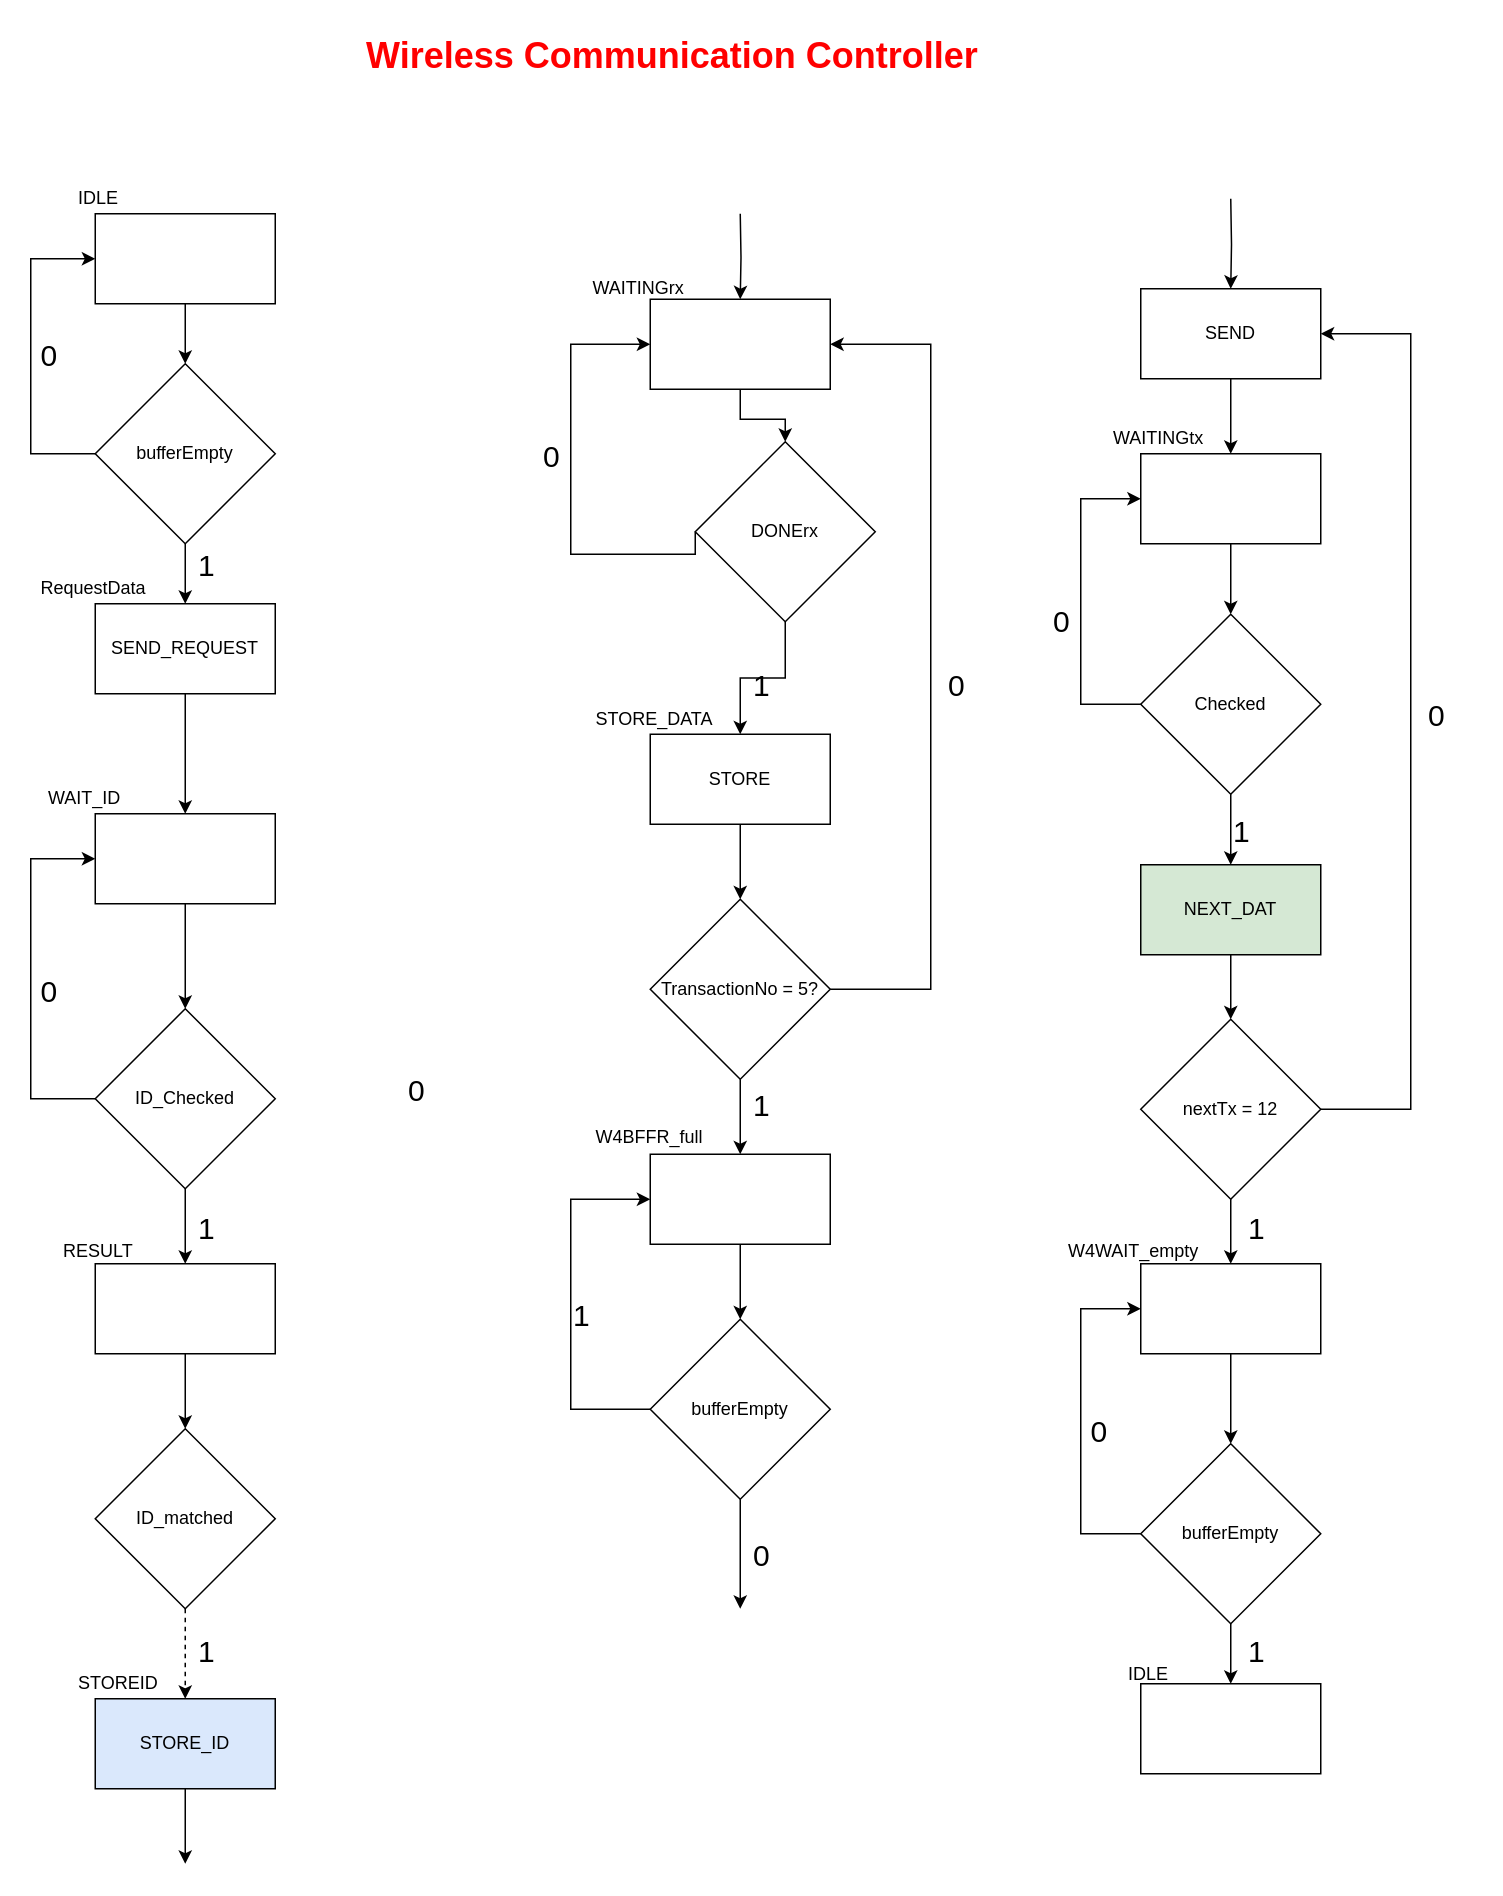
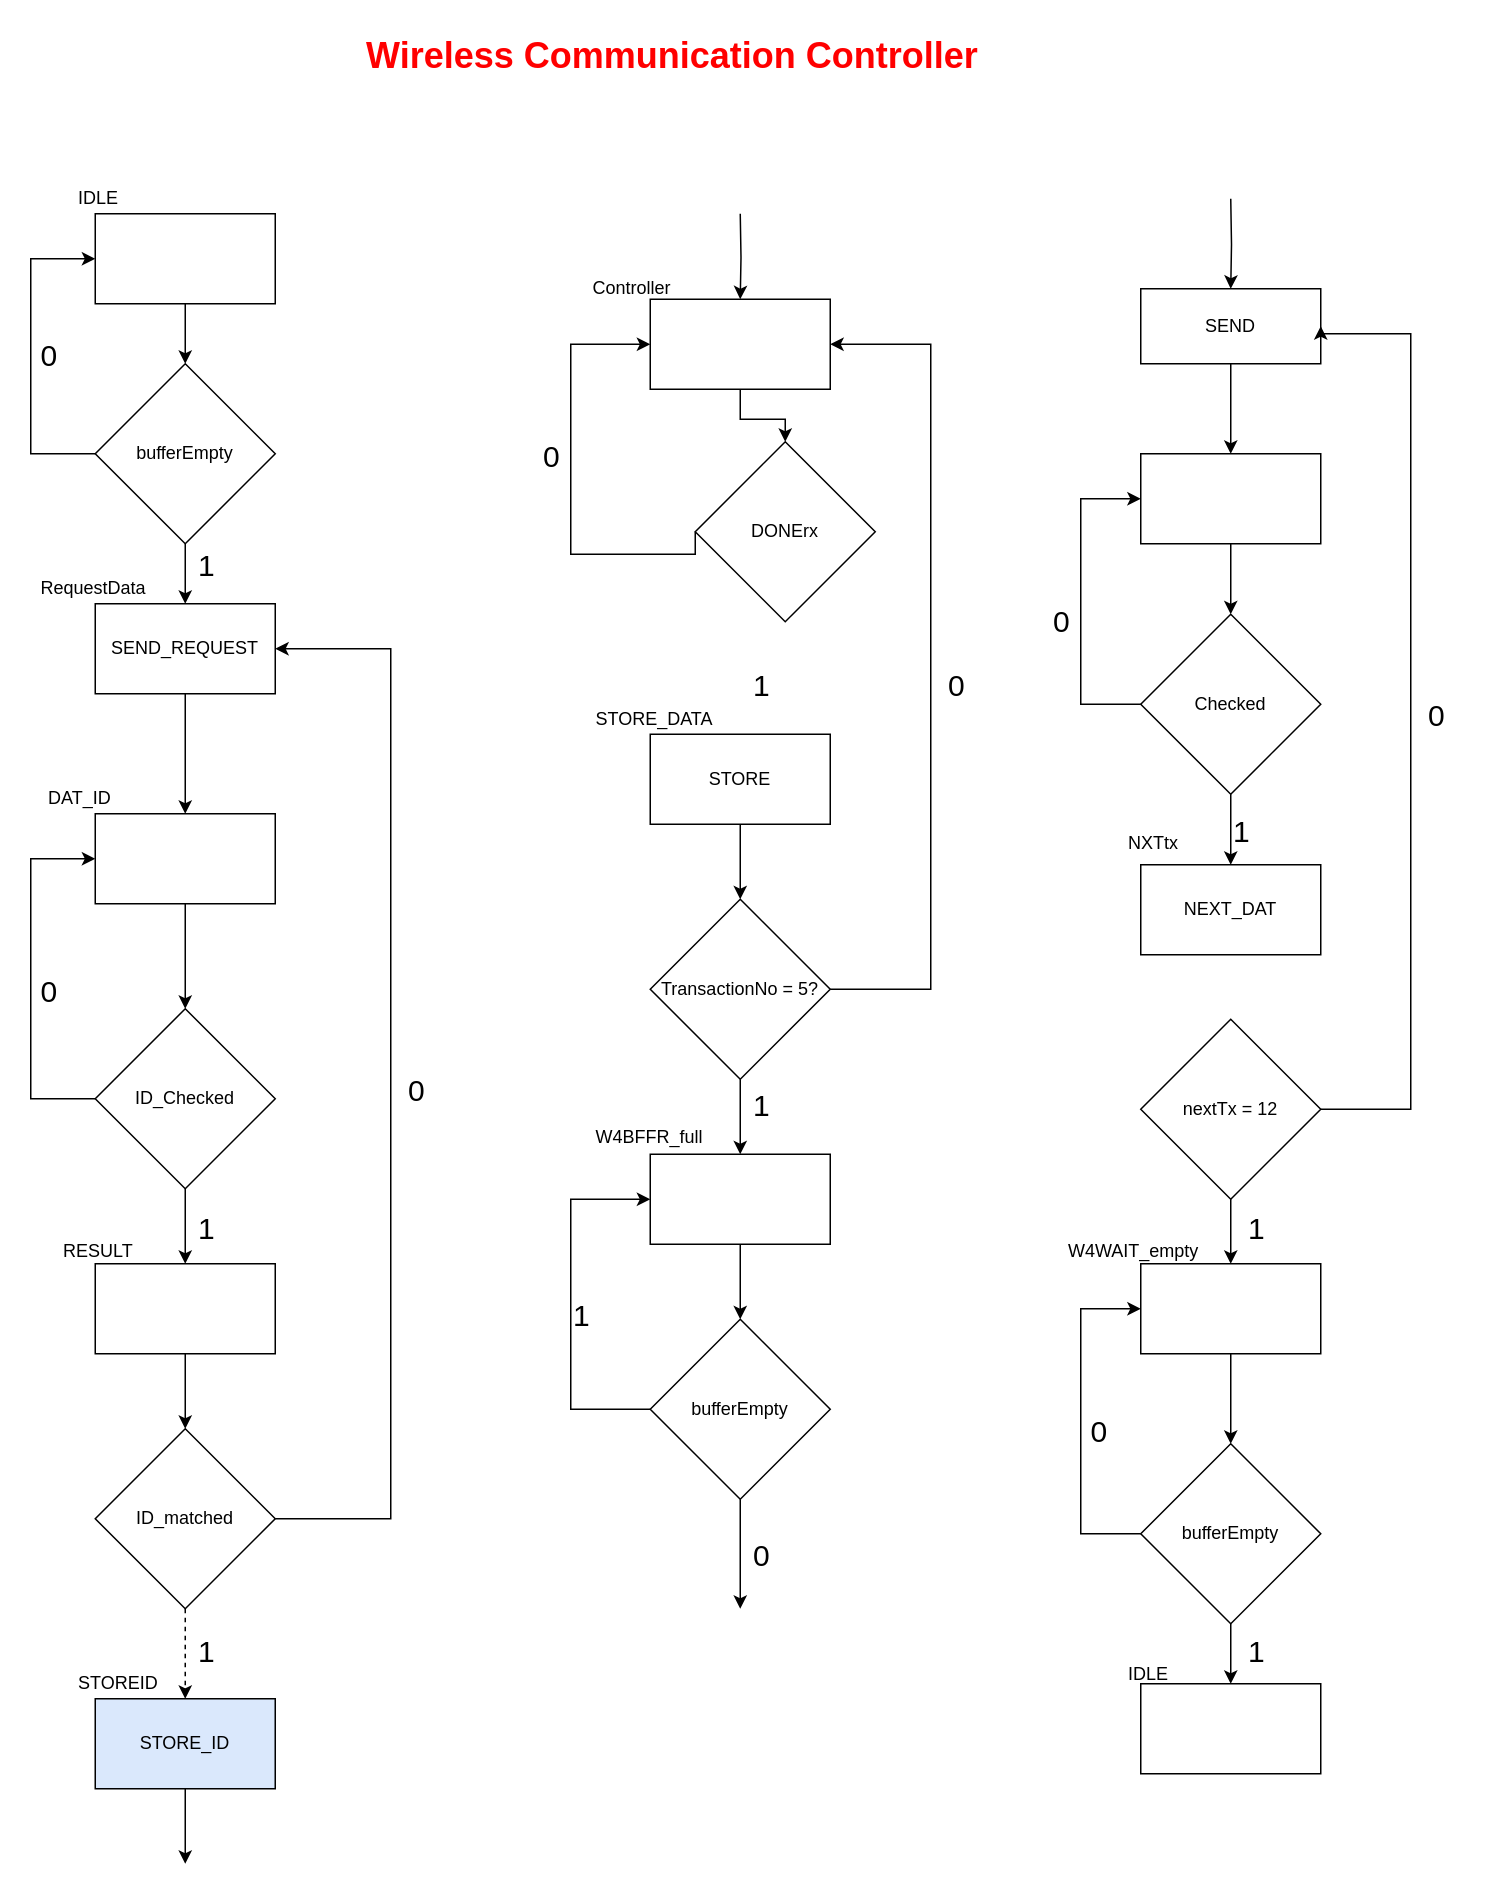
node "WAITINGrx": label "WAITINGrx" -> "Controller"
node "SEND": size 180x90 -> 180x75
node "WAITINGtx": removed
edge "DONErx" -> "STORE": removed
node "WAIT_ID": label "WAIT_ID" -> "DAT_ID"
node "NXTtx": added
node "NEXT_DAT": fillcolor #d5e8d4 -> #ffffff
edge "NEXT_DAT" -> "nextTx = 12": removed
edge "ID_matched" -> "SEND_REQUEST": added
